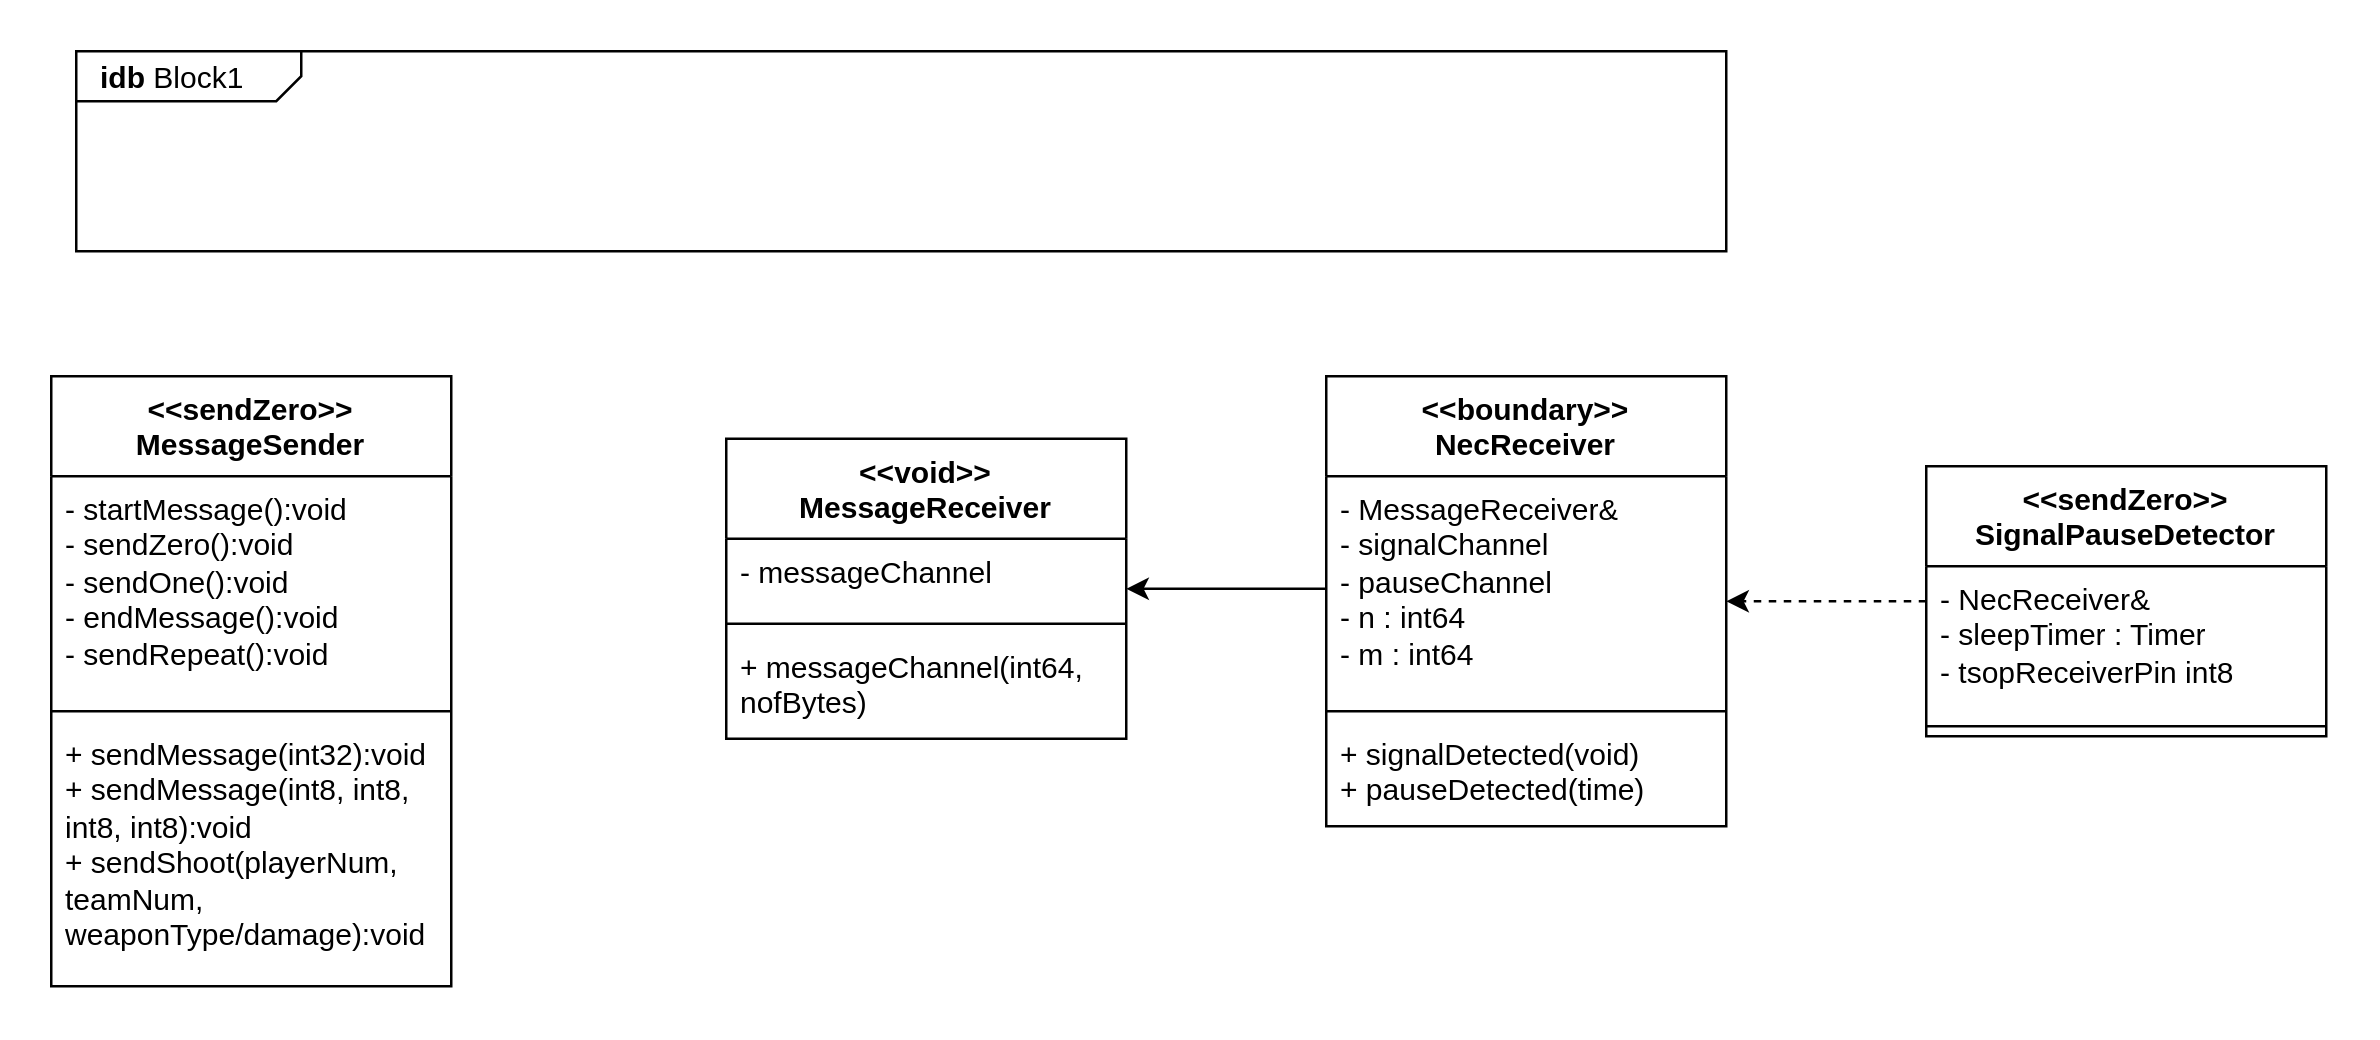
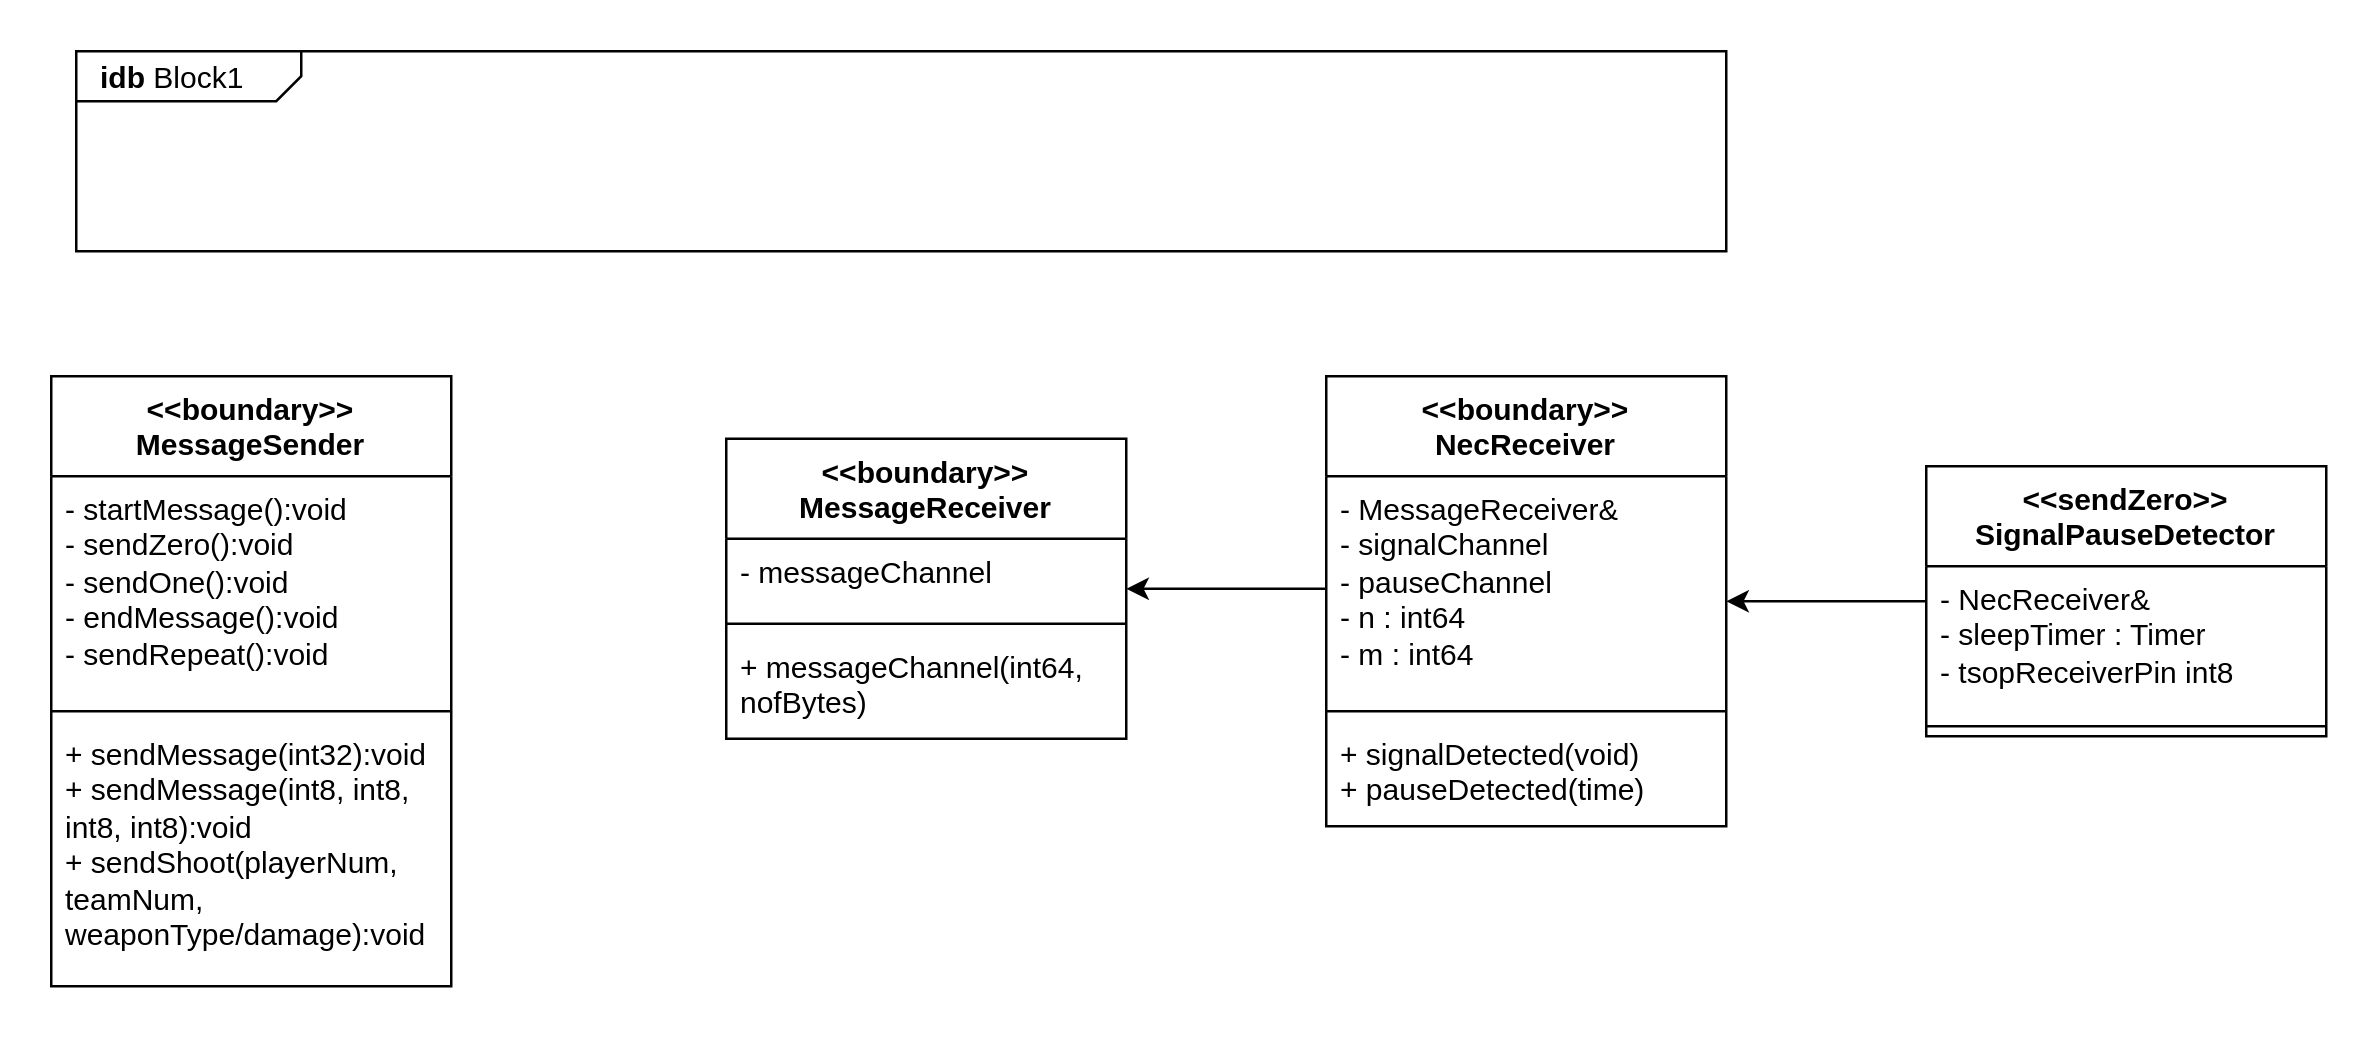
node "<<sendZero>> MessageSender": label "<<sendZero>> MessageSender" -> "<<boundary>> MessageSender"
node "<<void>> MessageReceiver": label "<<void>> MessageReceiver" -> "<<boundary>> MessageReceiver"
edge "<<sendZero>> SignalPauseDetector" -> "<<boundary>> NecReceiver": style dashed -> solid
